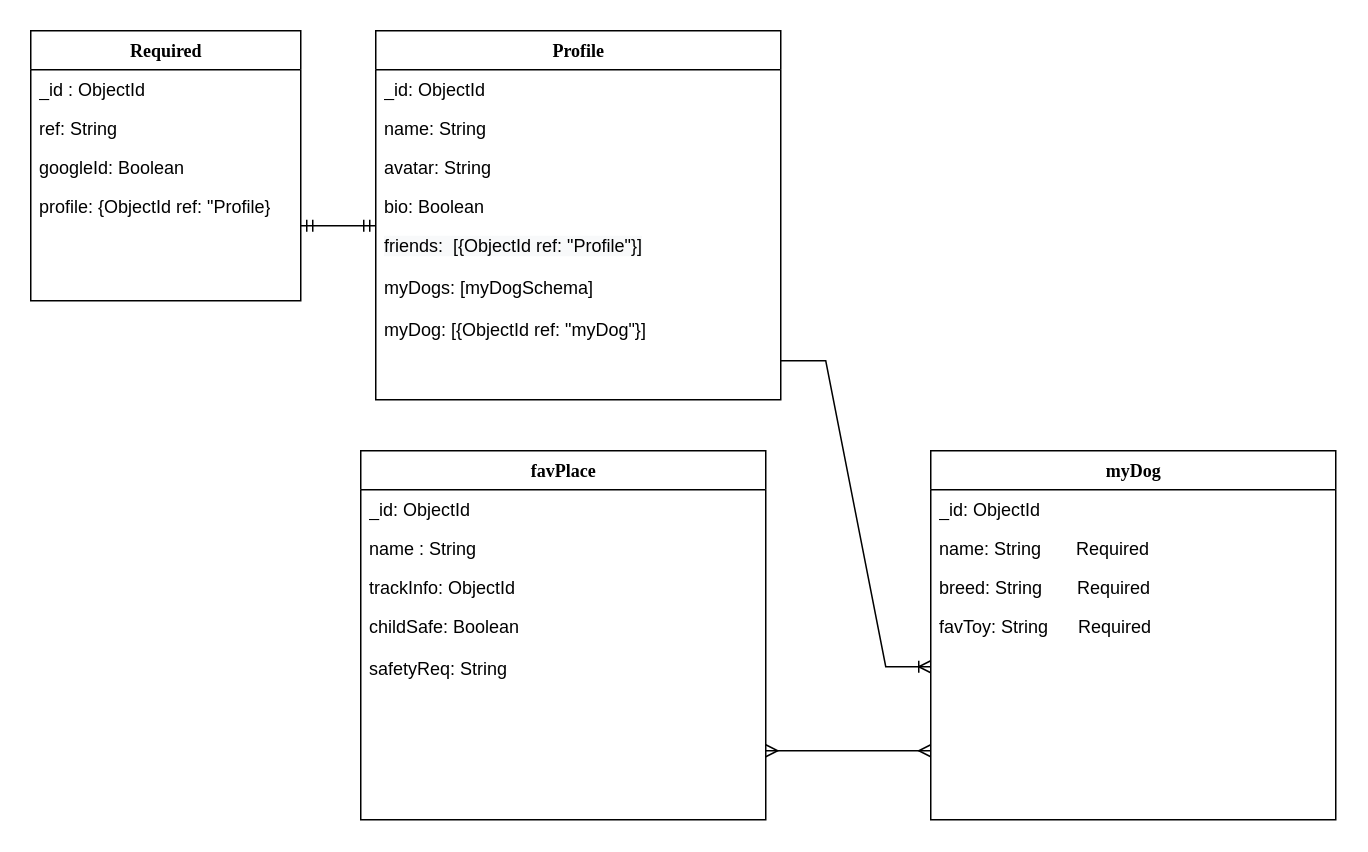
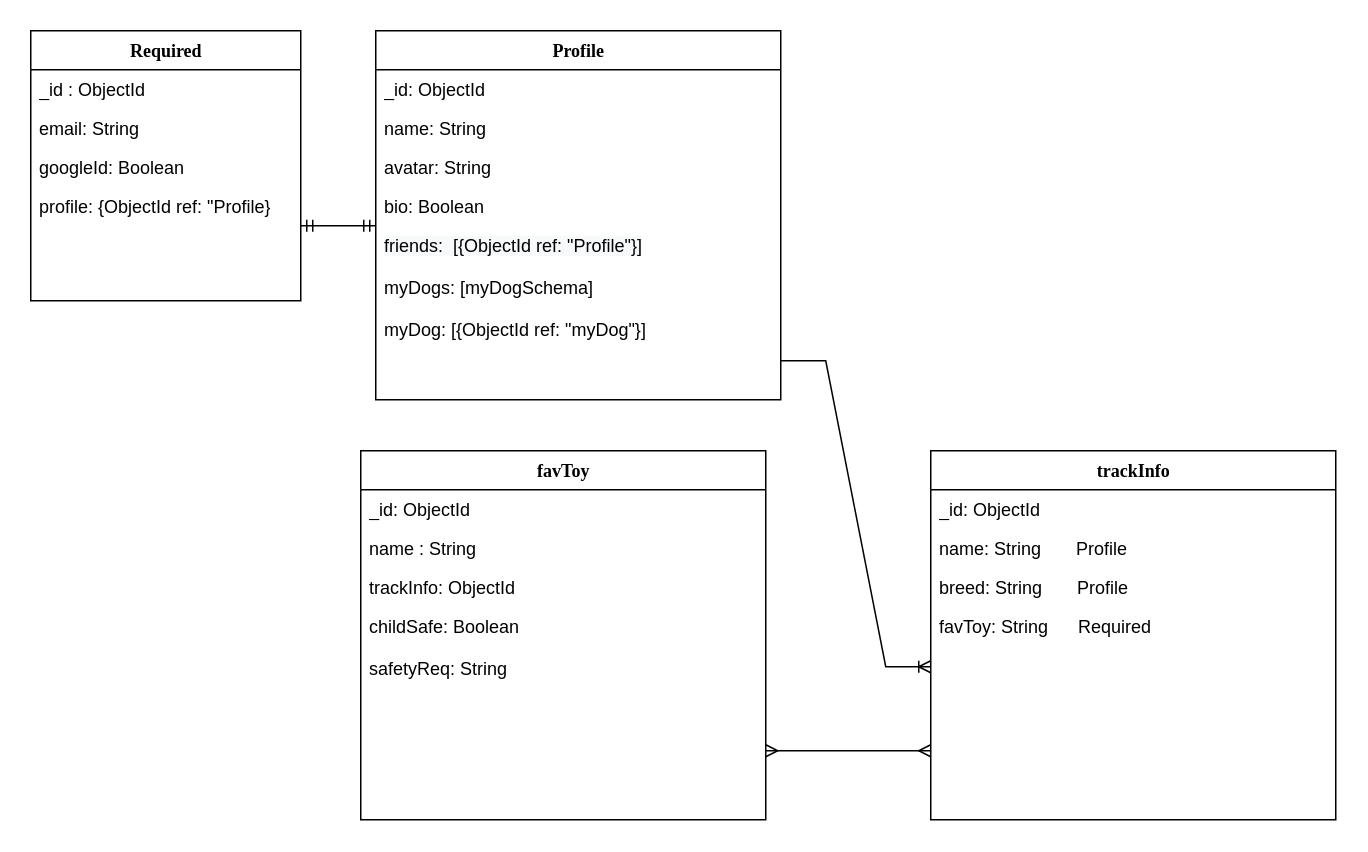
node "ref: String": label "ref: String" -> "email: String"
node "favPlace": label "favPlace" -> "favToy"
node "myDog": label "myDog" -> "trackInfo"
node "name: String Required": label "name: String Required" -> "name: String Profile"
node "breed: String Required": label "breed: String Required" -> "breed: String Profile"
